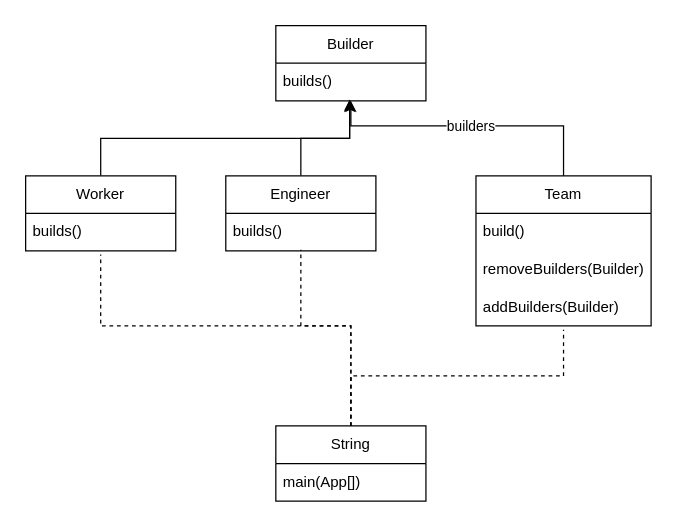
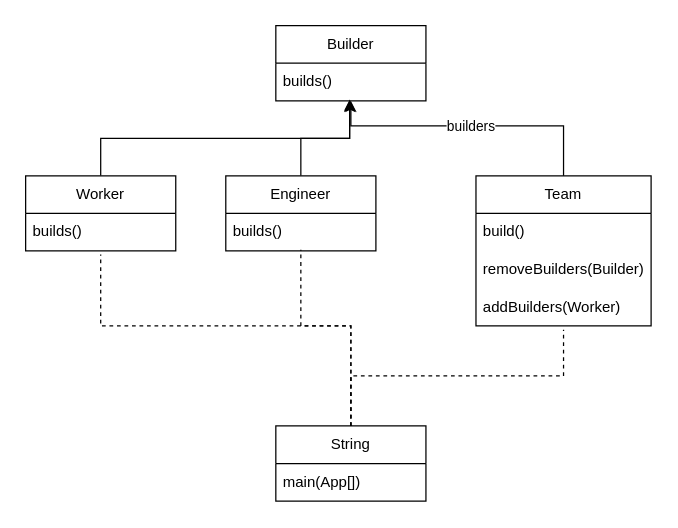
node "addBuilders(Builder)": label "addBuilders(Builder)" -> "addBuilders(Worker)"
